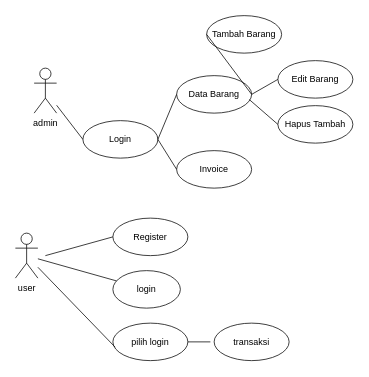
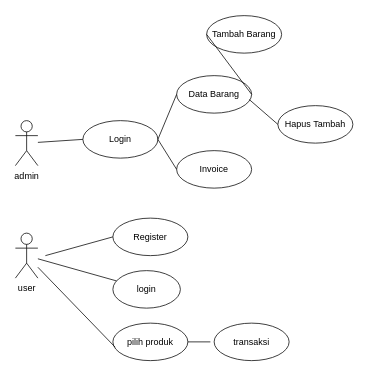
node "Edit Barang": removed
edge "Edit Barang" -- "Data Barang": removed
node "admin": moved (45, 90) -> (27, 143)
node "pilih login": label "pilih login" -> "pilih produk"
